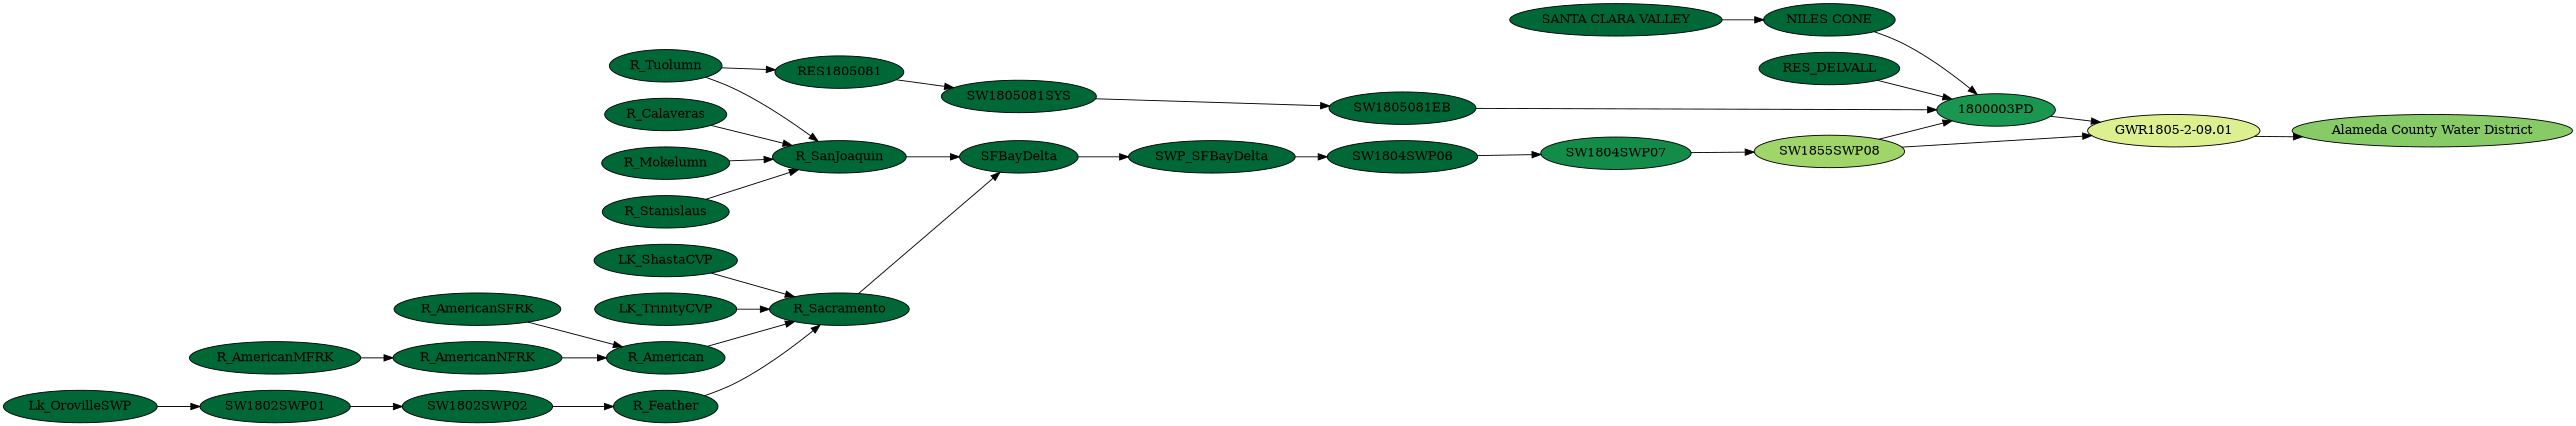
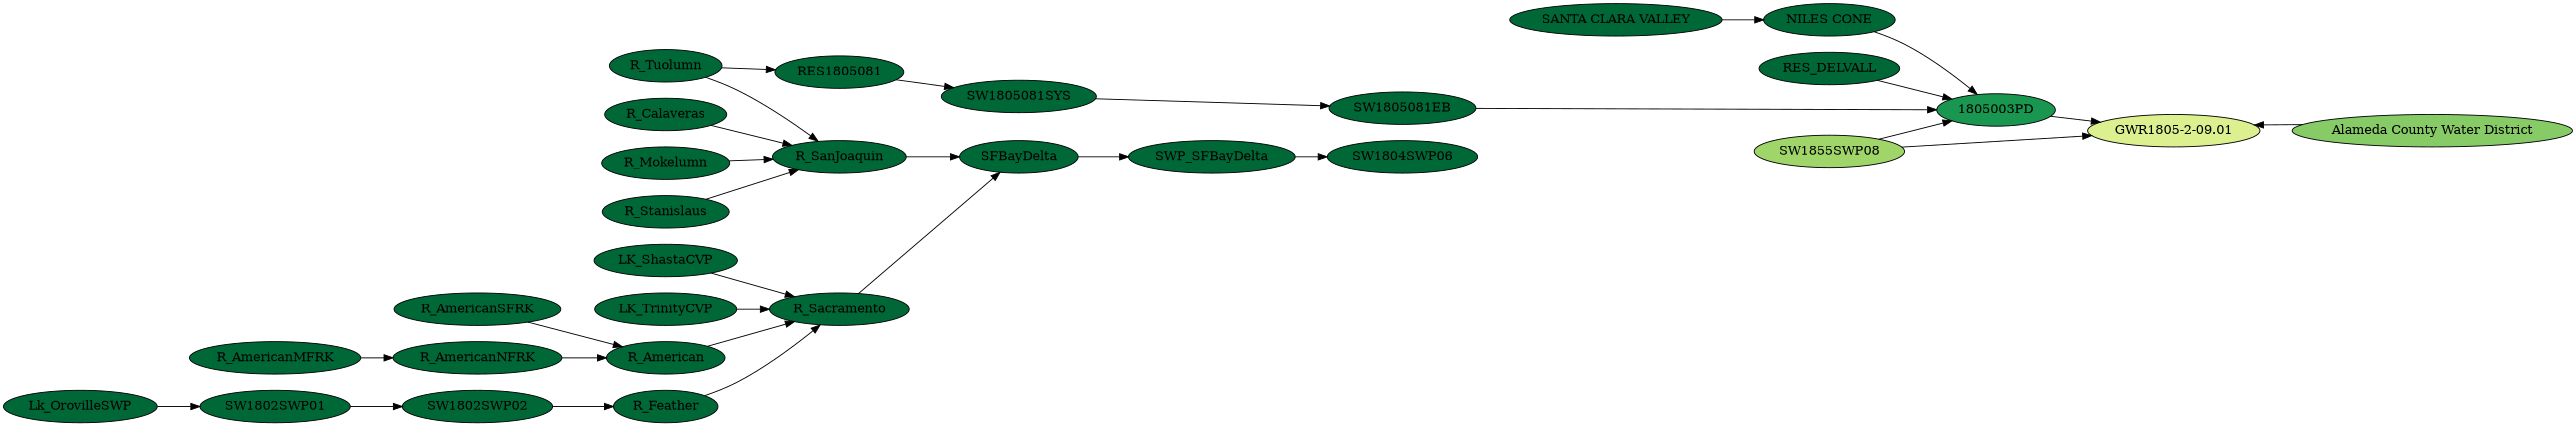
node "1800003PD": label "1800003PD" -> "1805003PD"
edge "GWR1805-2-09.01" -> "Alameda County Water District": reversed
node "SW1804SWP07": removed
